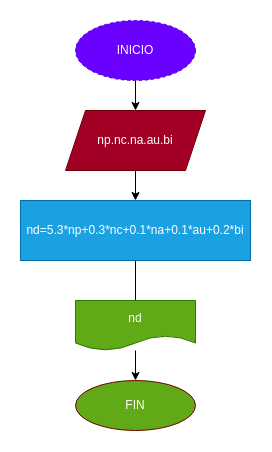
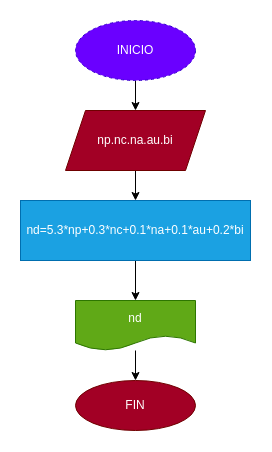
edge "nd=5.3*np+0.3*nc+0.1*na+0.1*au+0.2*bi" -- "nd": arrowhead none -> classic
node "FIN": fillcolor #60a917 -> #a20025
